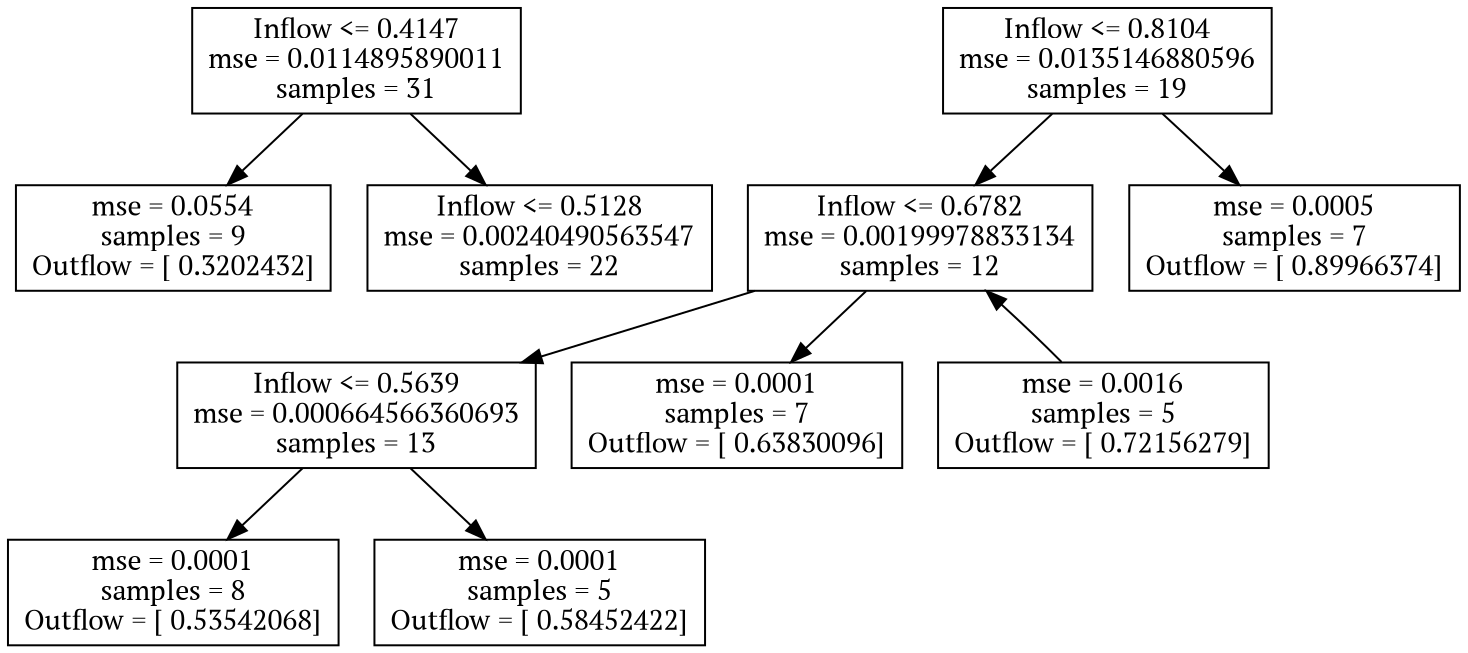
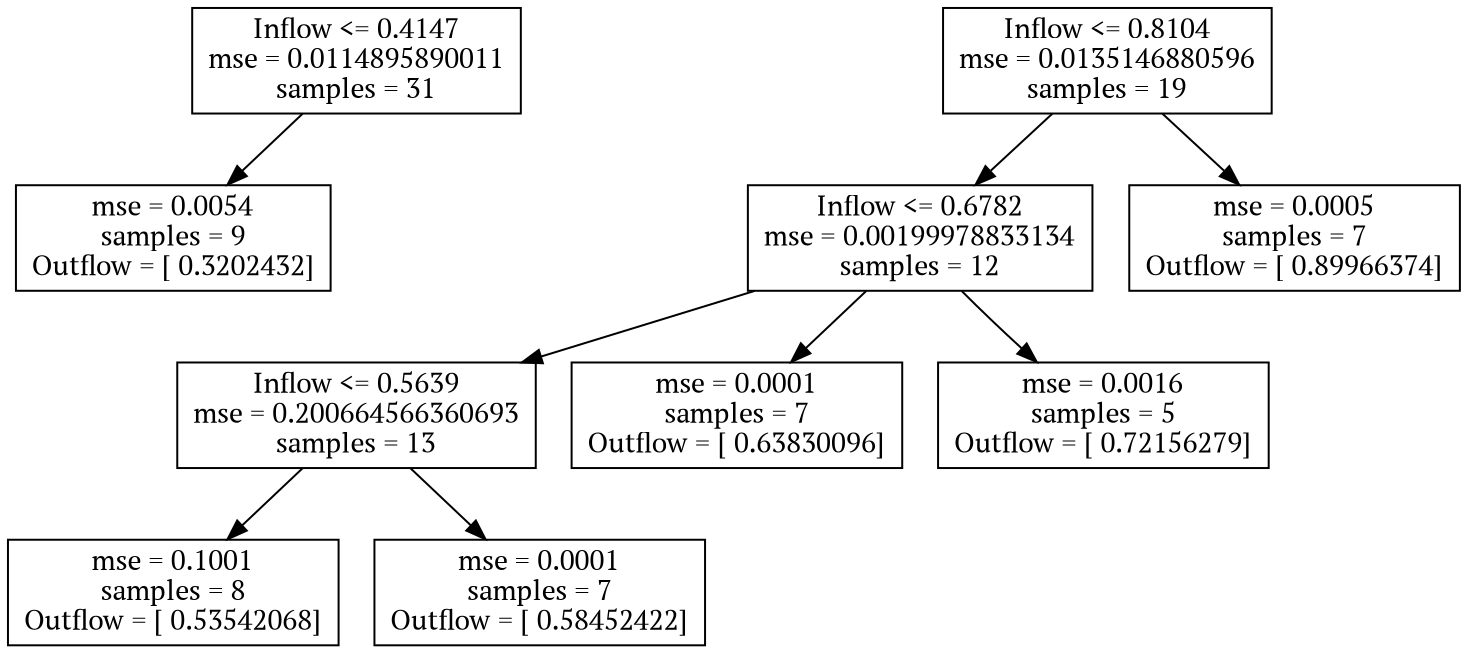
node "mse = 0.0554 samples = 9 Outflow = [ 0.3202432]": label "mse = 0.0554 samples = 9 Outflow = [ 0.3202432]" -> "mse = 0.0054 samples = 9 Outflow = [ 0.3202432]"
node "Inflow <= 0.5128 mse = 0.00240490563547 samples = 22": removed
edge "mse = 0.0016 samples = 5 Outflow = [ 0.72156279]" -> "Inflow <= 0.6782 mse = 0.00199978833134 samples = 12": reversed
node "Inflow <= 0.5639 mse = 0.000664566360693 samples = 13": label "Inflow <= 0.5639 mse = 0.000664566360693 samples = 13" -> "Inflow <= 0.5639 mse = 0.200664566360693 samples = 13"
node "mse = 0.0001 samples = 8 Outflow = [ 0.53542068]": label "mse = 0.0001 samples = 8 Outflow = [ 0.53542068]" -> "mse = 0.1001 samples = 8 Outflow = [ 0.53542068]"
node "mse = 0.0001 samples = 5 Outflow = [ 0.58452422]": label "mse = 0.0001 samples = 5 Outflow = [ 0.58452422]" -> "mse = 0.0001 samples = 7 Outflow = [ 0.58452422]"
